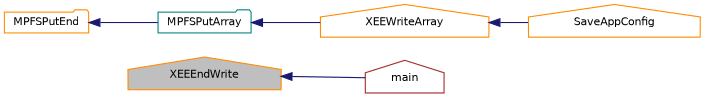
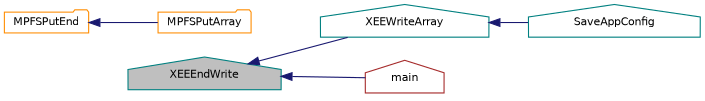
node "MPFSPutArray": color teal -> darkorange
edge "XEEWriteArray" -> "MPFSPutArray": now "XEEWriteArray" -> "XEEEndWrite"
node "XEEWriteArray": color darkorange -> teal
node "SaveAppConfig": color darkorange -> teal
node "XEEEndWrite": color darkorange -> teal
